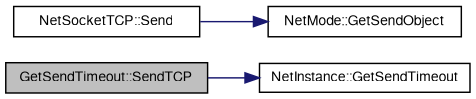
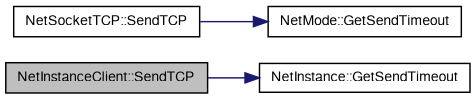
node "NetSocketTCP::Send": label "NetSocketTCP::Send" -> "NetSocketTCP::SendTCP"
node "NetMode::GetSendObject": label "NetMode::GetSendObject" -> "NetMode::GetSendTimeout"
node "GetSendTimeout::SendTCP": label "GetSendTimeout::SendTCP" -> "NetInstanceClient::SendTCP"
